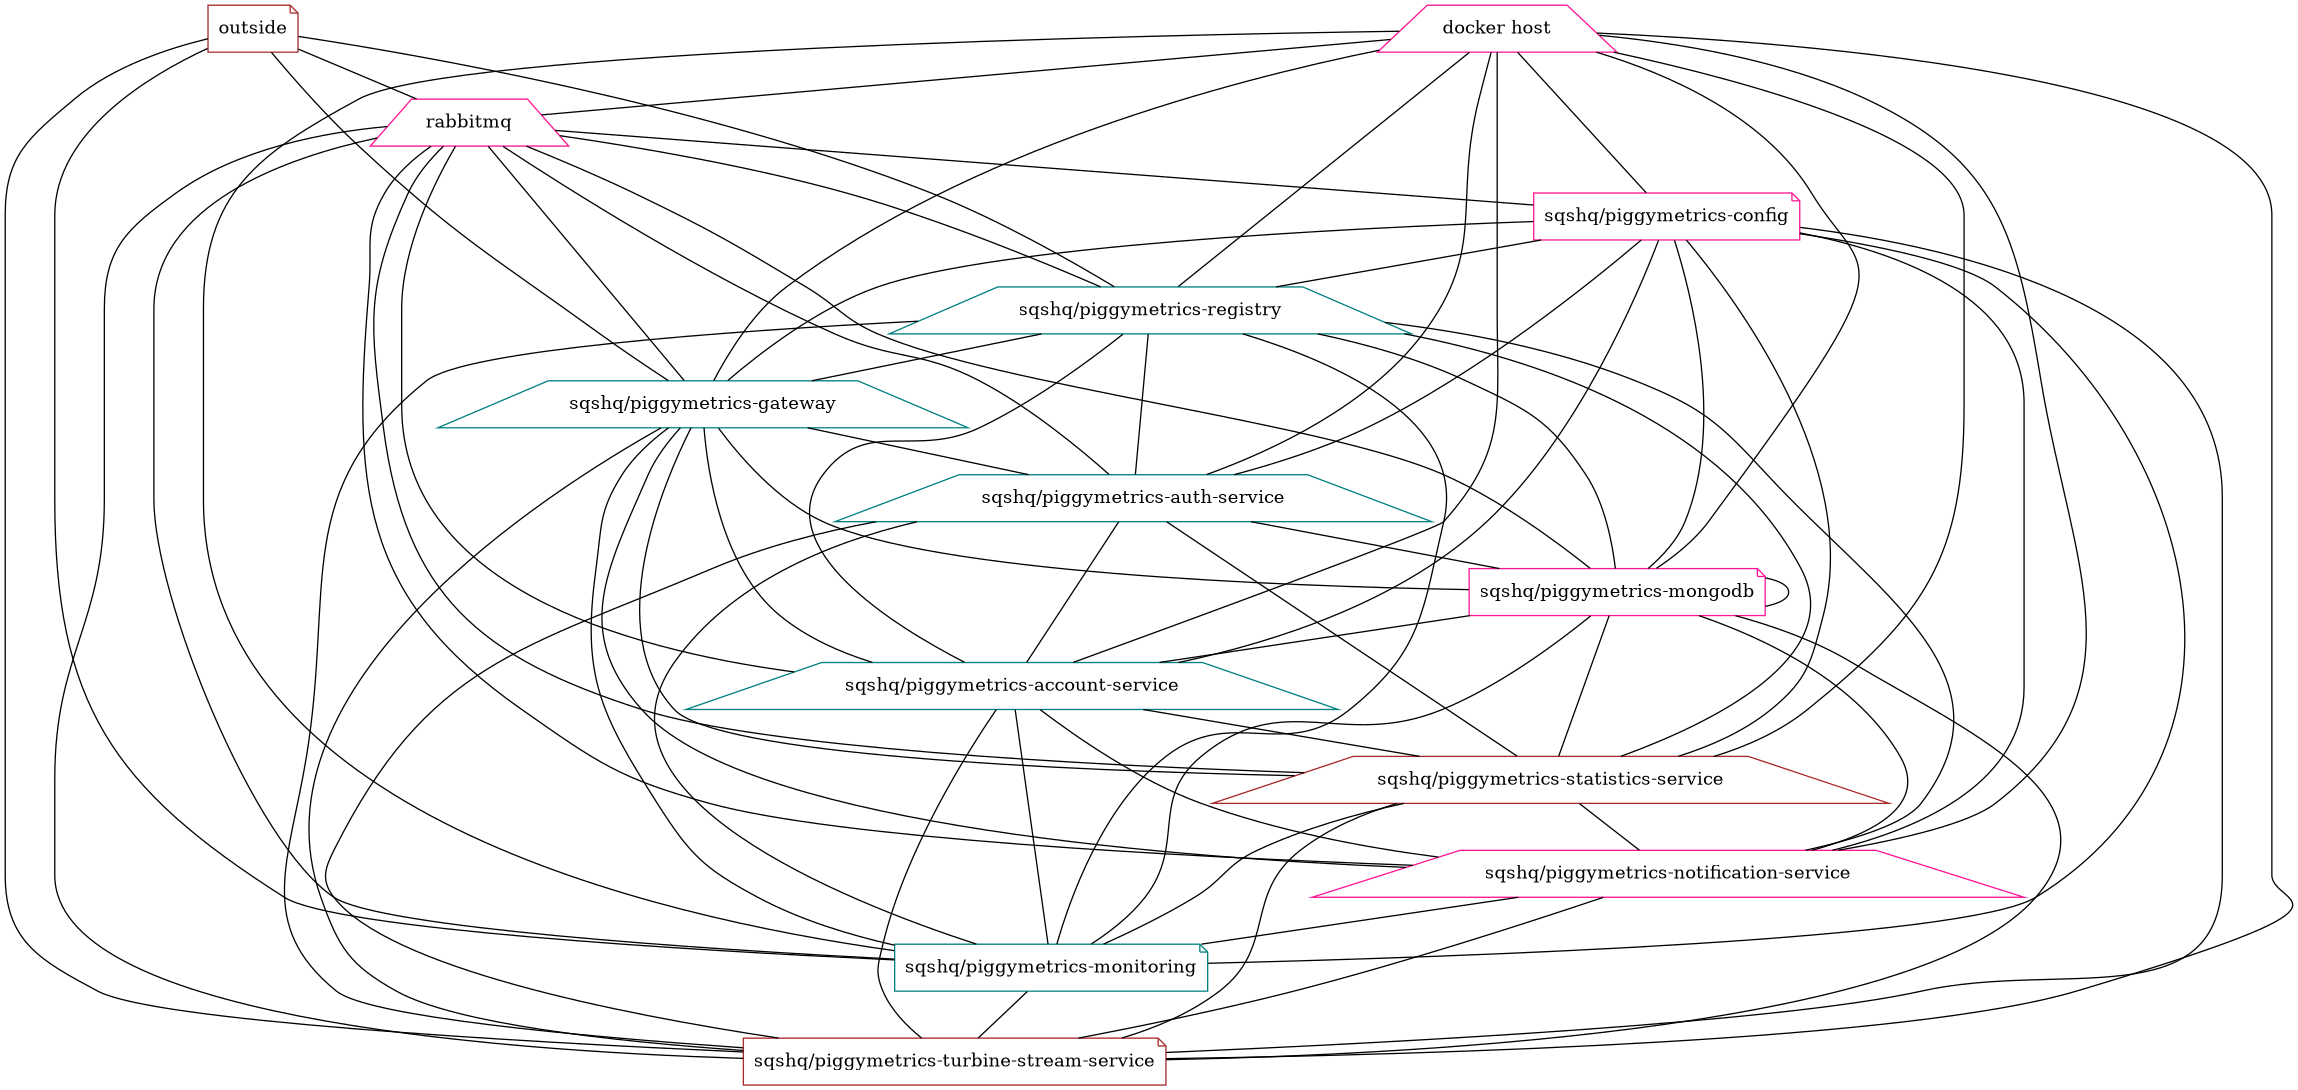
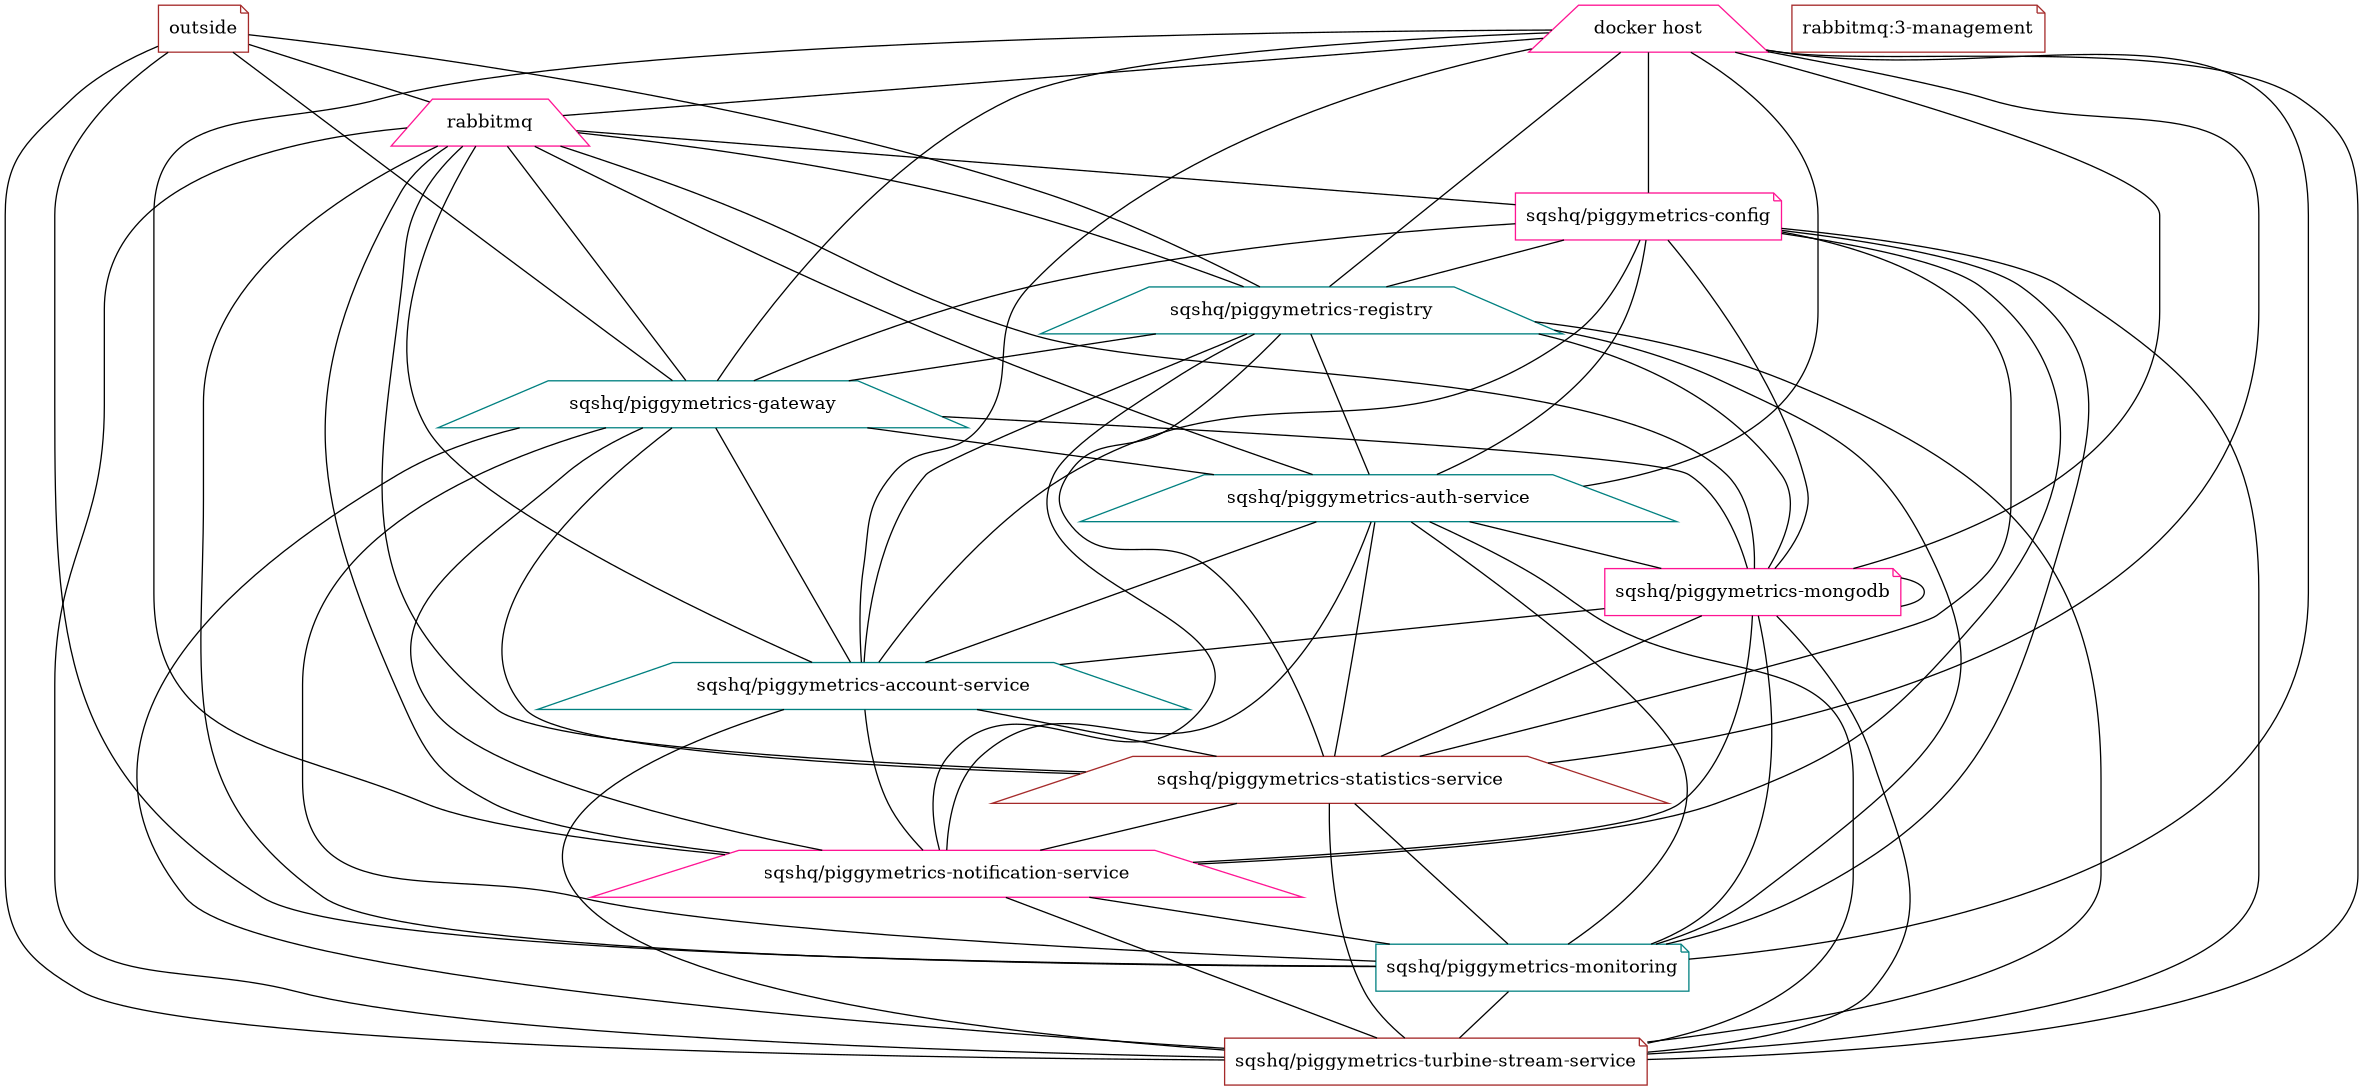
node "rabbitmq:3-management": added
edge "sqshq/piggymetrics-auth-service" -- "sqshq/piggymetrics-notification-service": added
edge "sqshq/piggymetrics-account-service" -- "sqshq/piggymetrics-monitoring": removed
